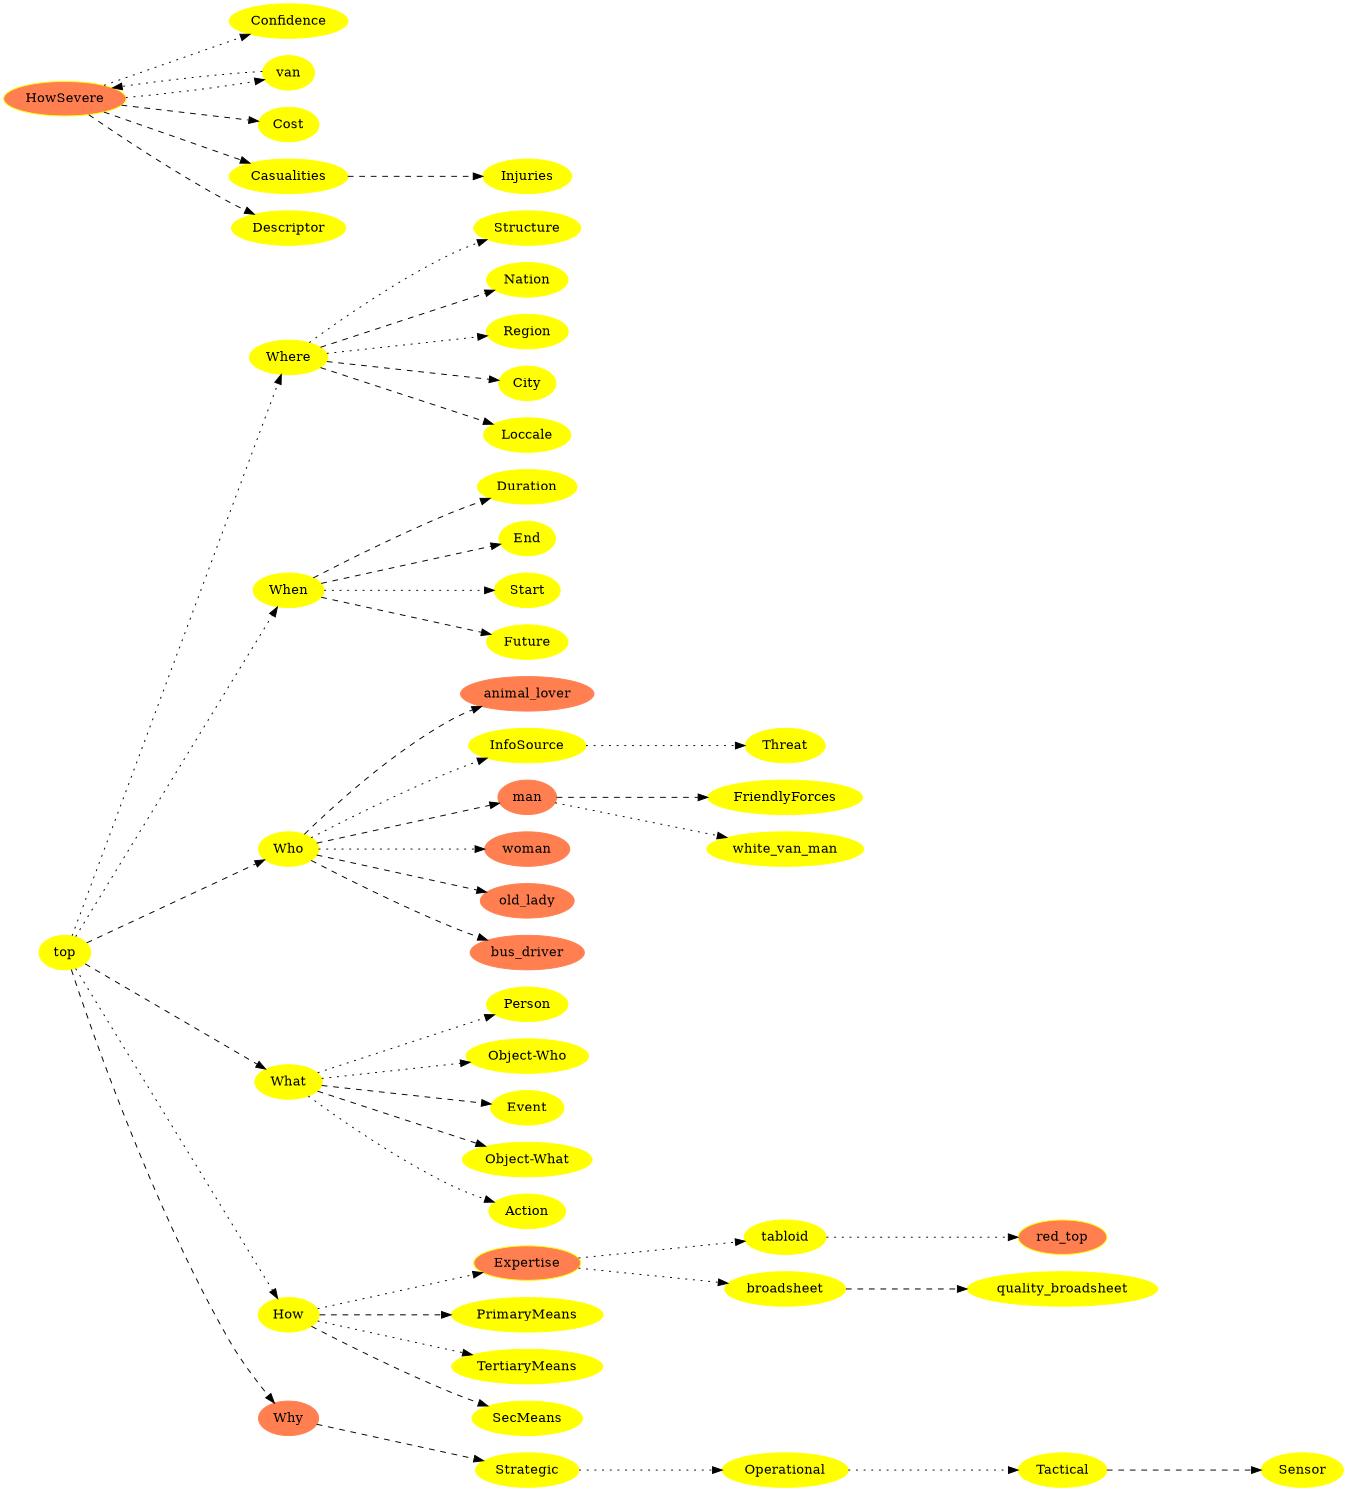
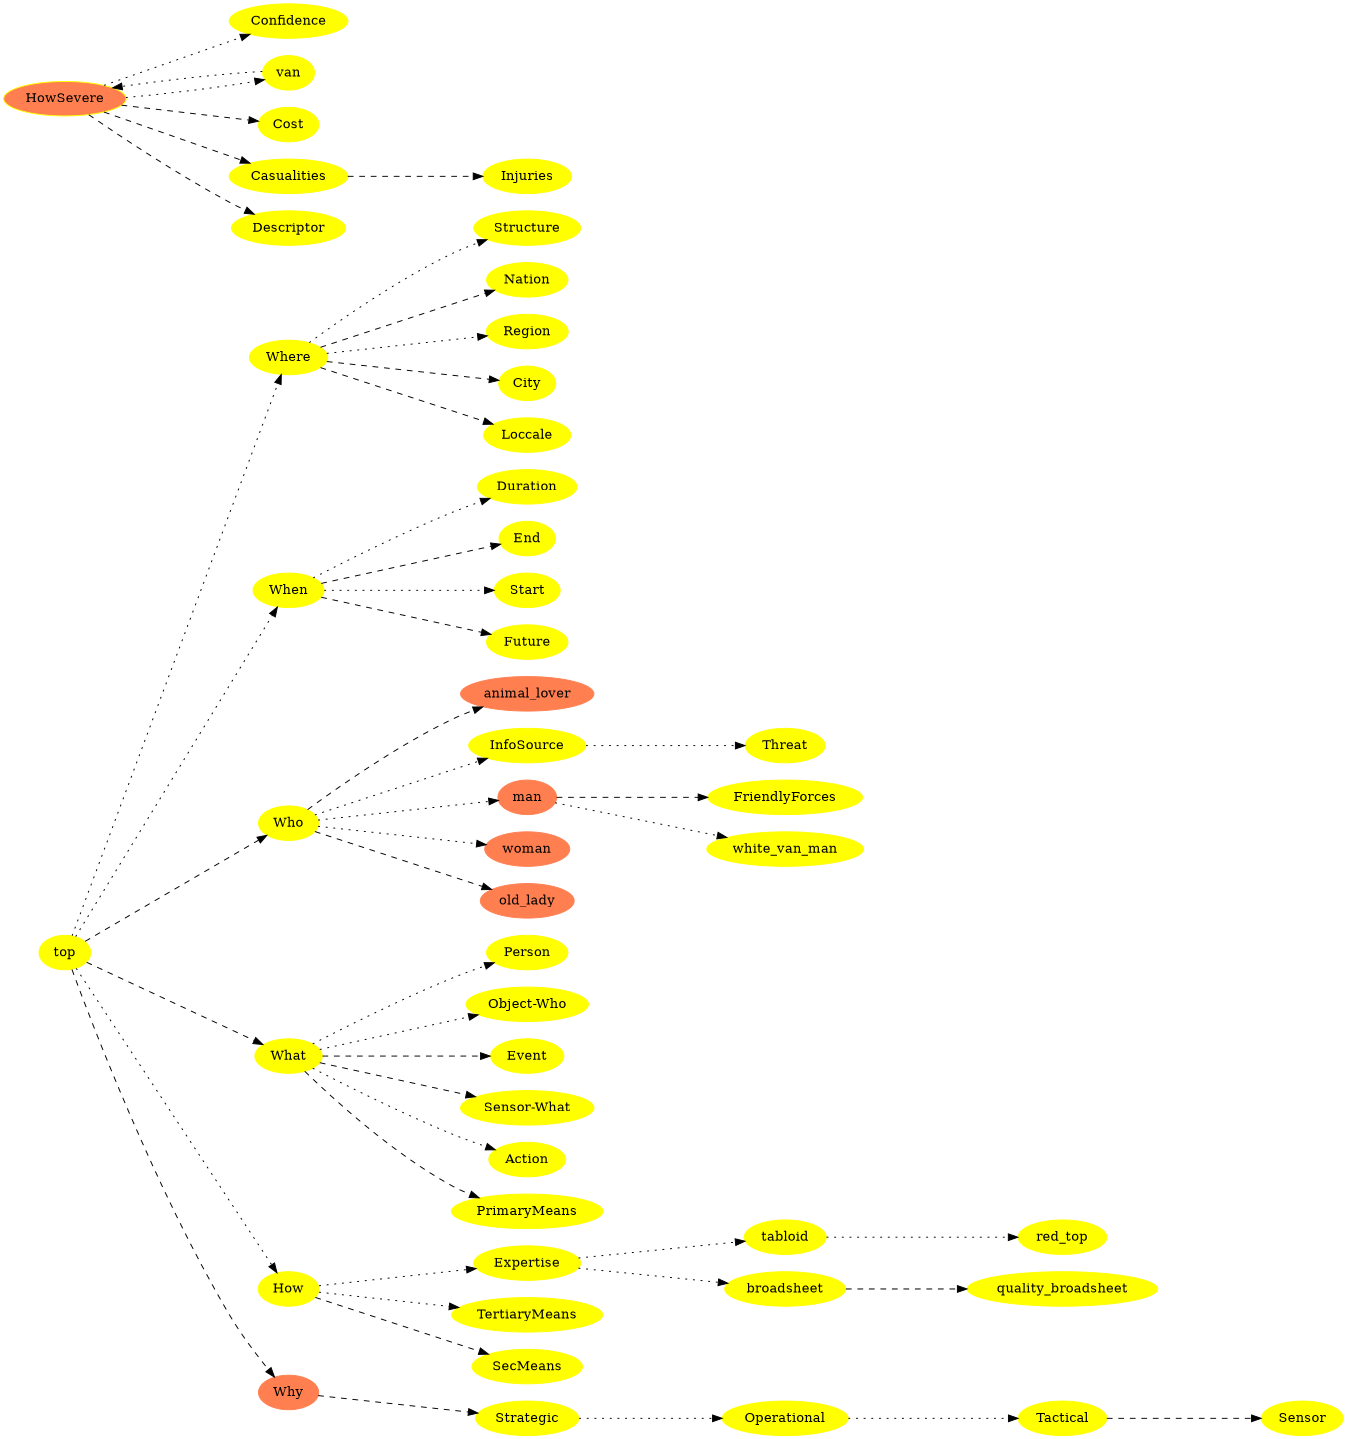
edge "When" -> "Duration": style dashed -> dotted
edge "Who" -> "man": style dashed -> dotted
node "bus_driver": removed
node "Object-What": label "Object-What" -> "Sensor-What"
node "red_top": fillcolor coral -> yellow
node "Expertise": fillcolor coral -> yellow
edge "How" -> "PrimaryMeans": now "What" -> "PrimaryMeans"
